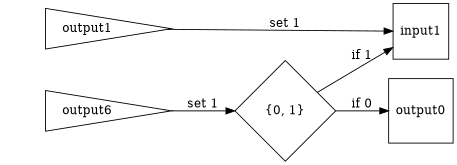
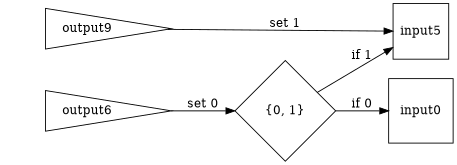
node "output1": label "output1" -> "output9"
node "input1": label "input1" -> "input5"
edge "output6" -> "{0, 1}": label "set 1" -> "set 0"
node "output0": label "output0" -> "input0"
